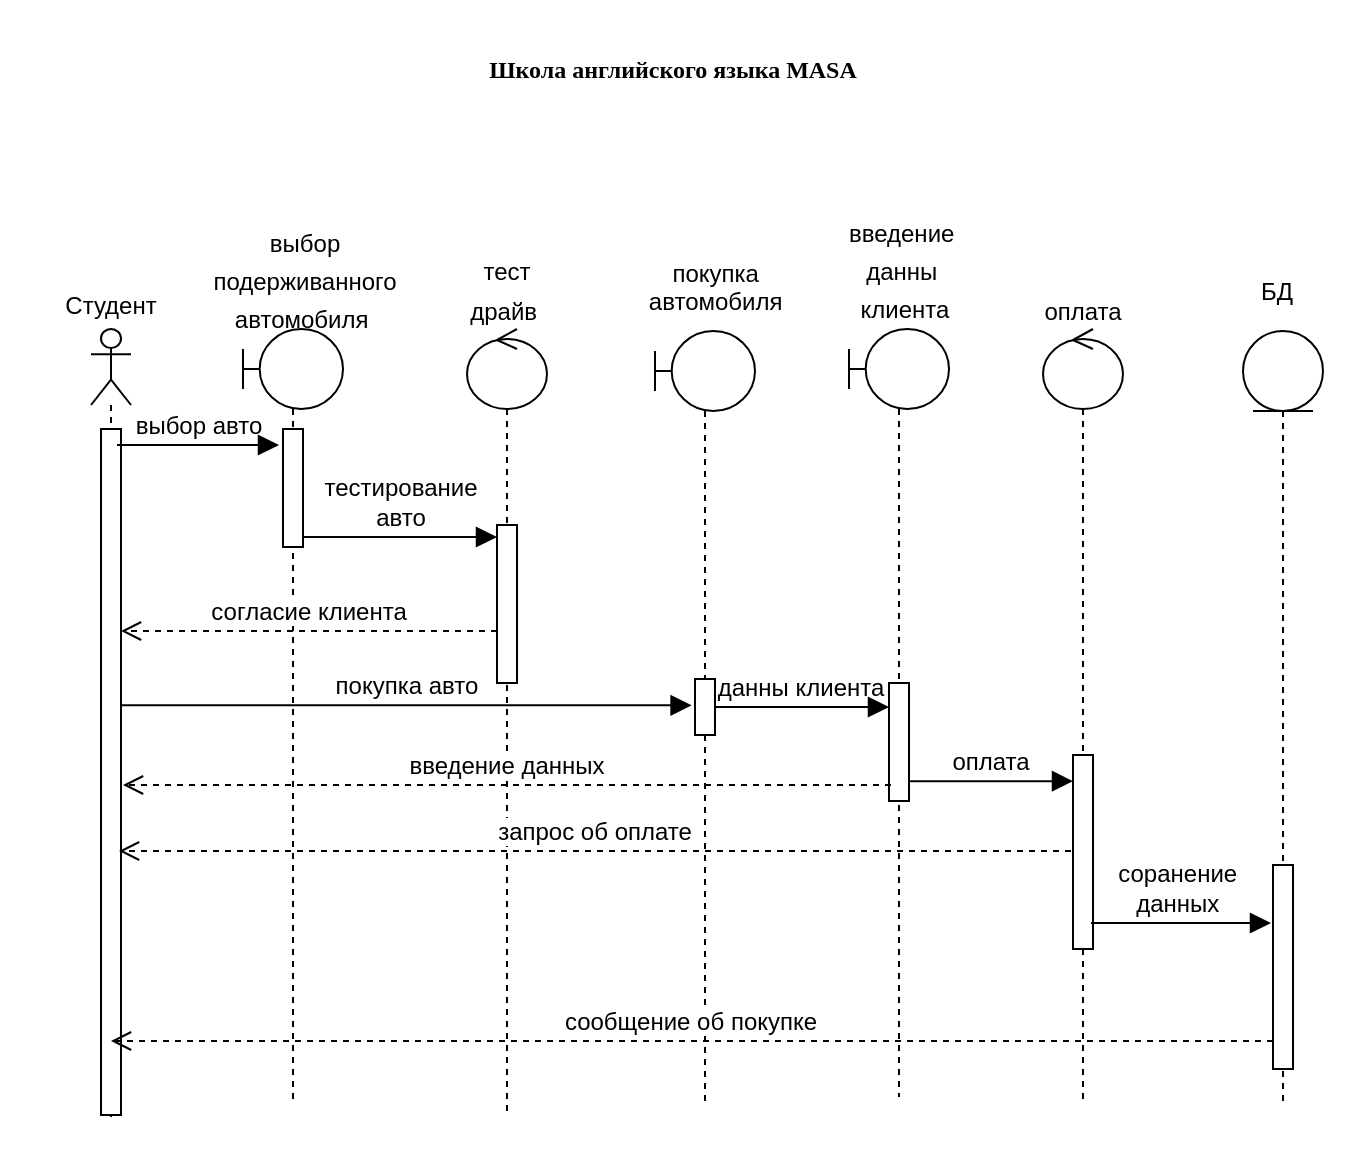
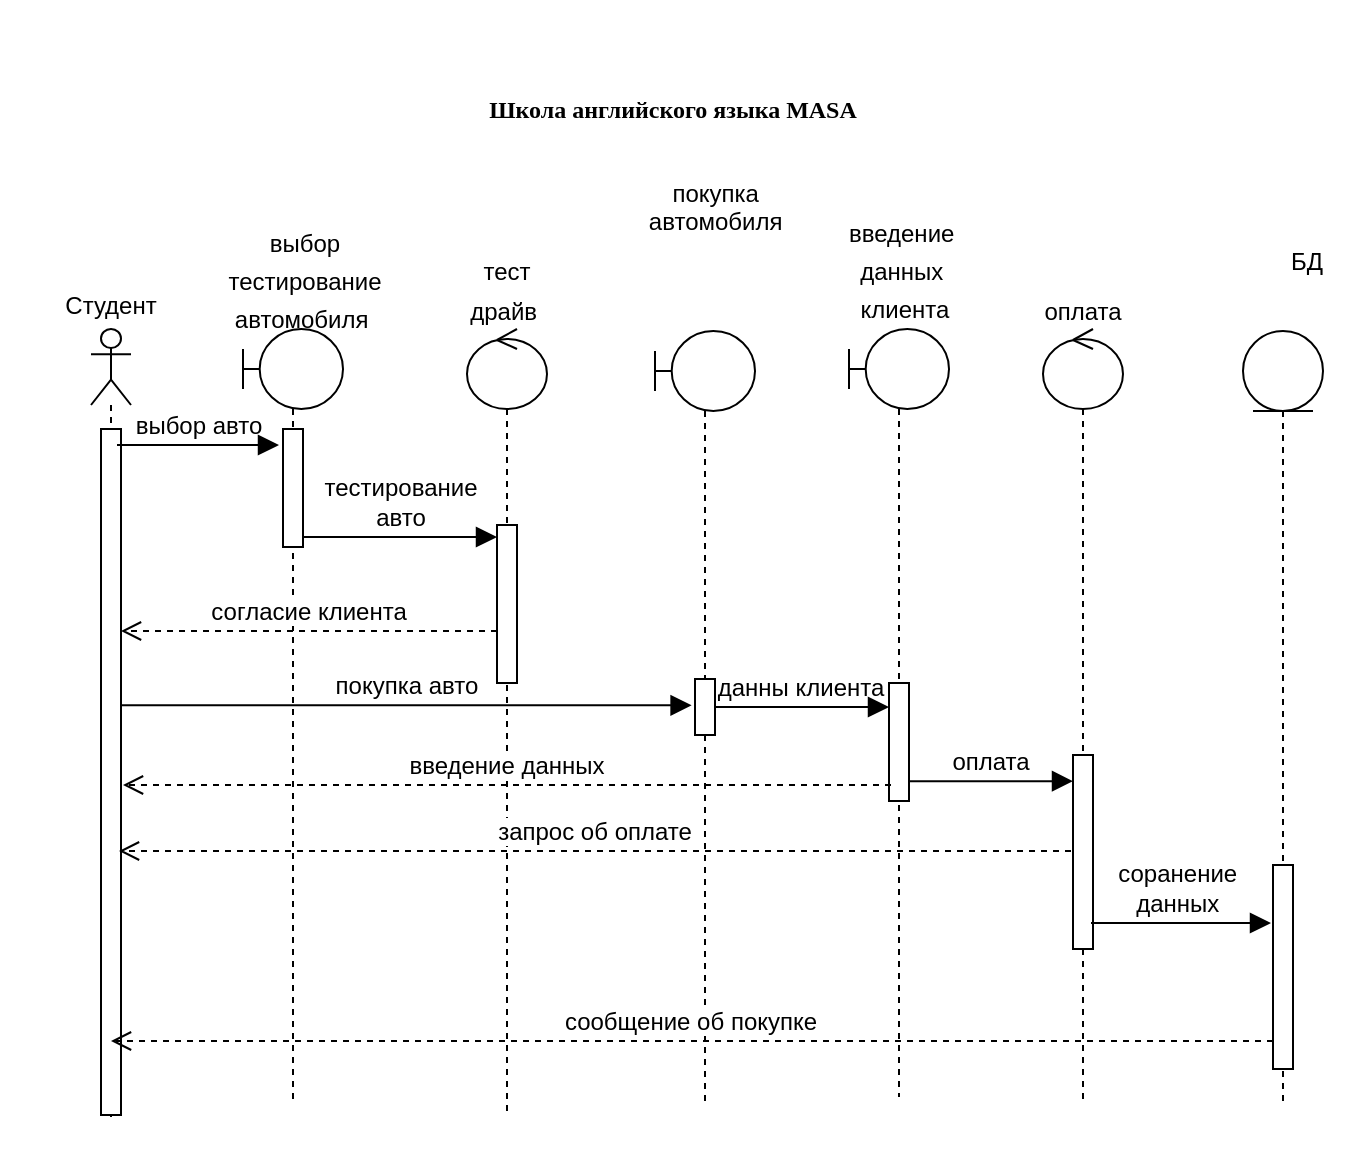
node "Школа английского языка MASA": moved (673, 71) -> (673, 111)
node "введение данны клиента": label "введение данны клиента" -> "введение данных клиента"
node "выбор подерживанного автомобиля": label "выбор подерживанного автомобиля" -> "выбор тестирование автомобиля"
node "покупка автомобиля": moved (720, 283) -> (720, 203)
node "БД": moved (1277, 288) -> (1307, 258)
